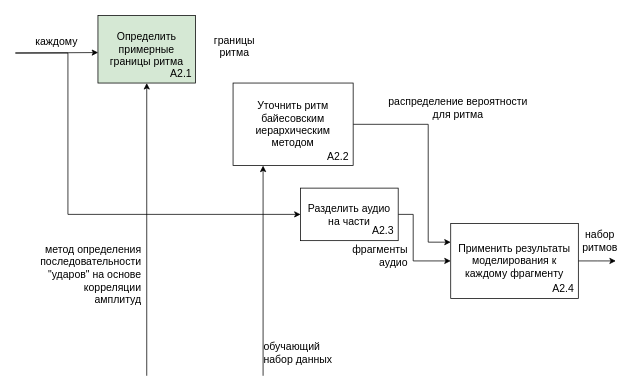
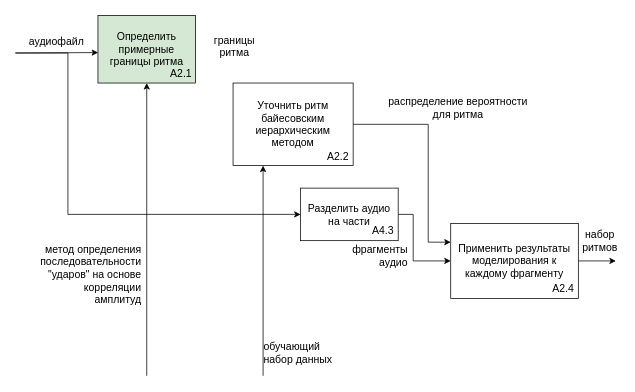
node "каждому": label "каждому" -> "аудиофайл"
node "А2.3": label "А2.3" -> "А4.3"
